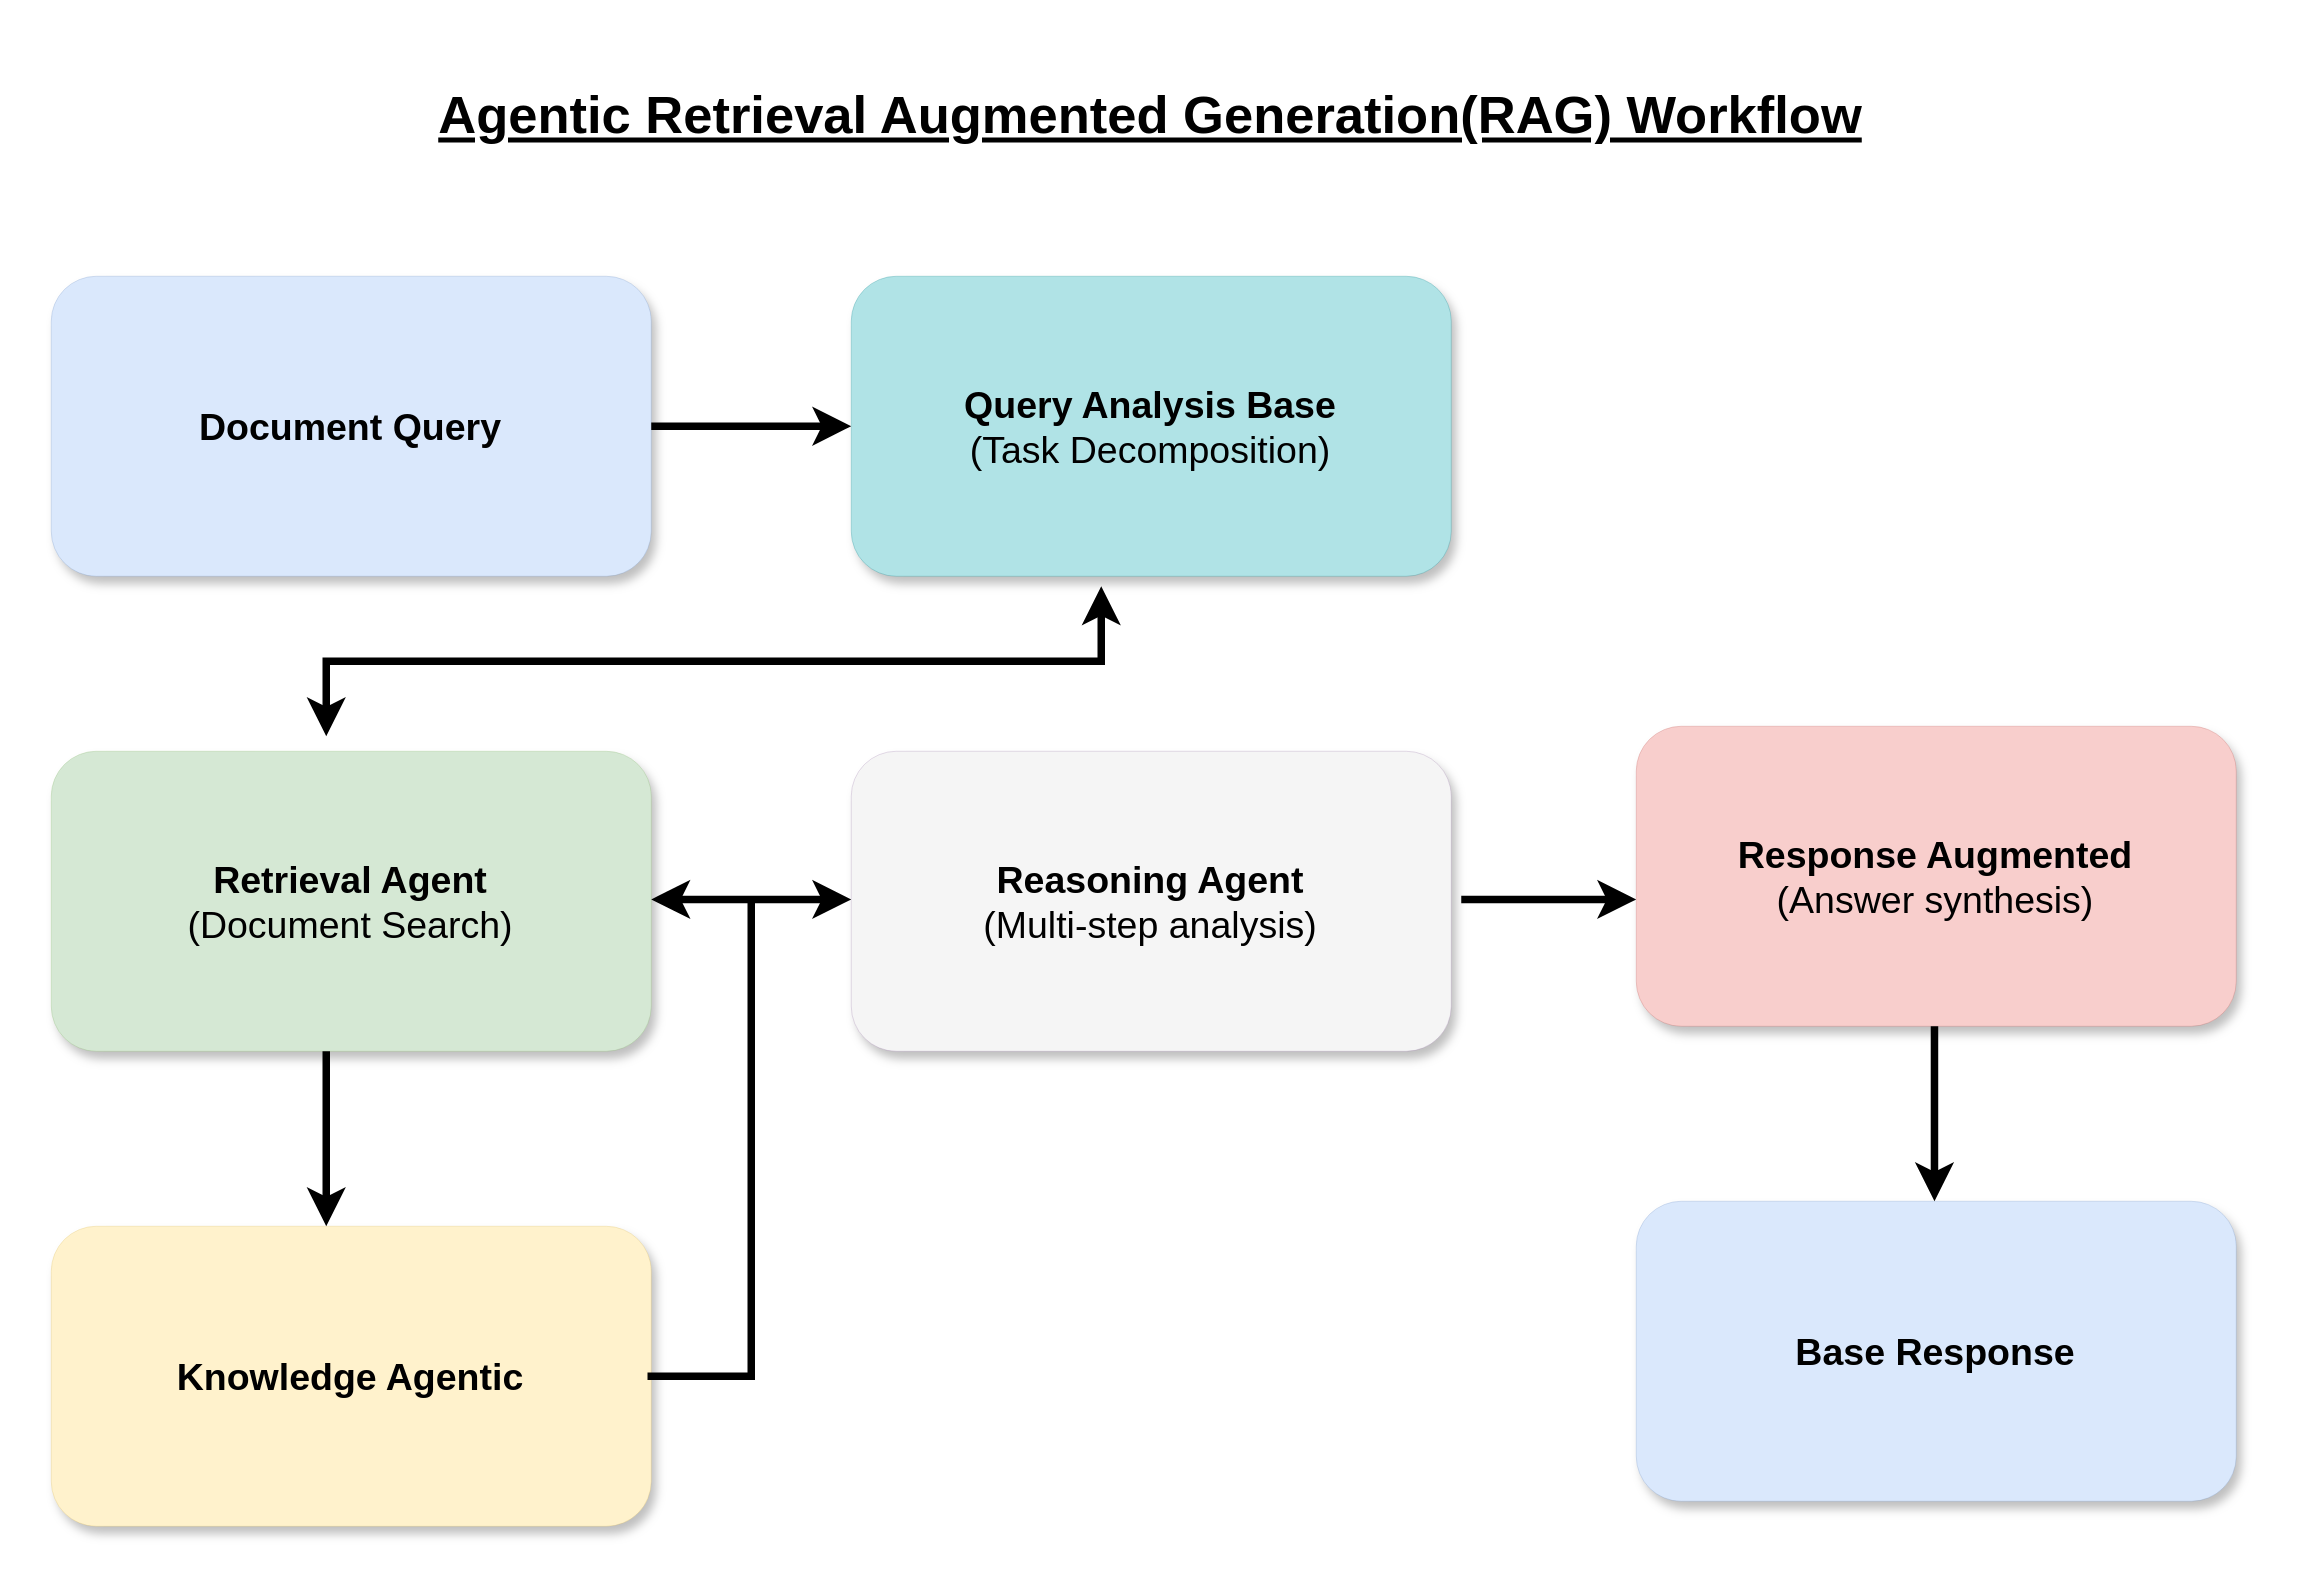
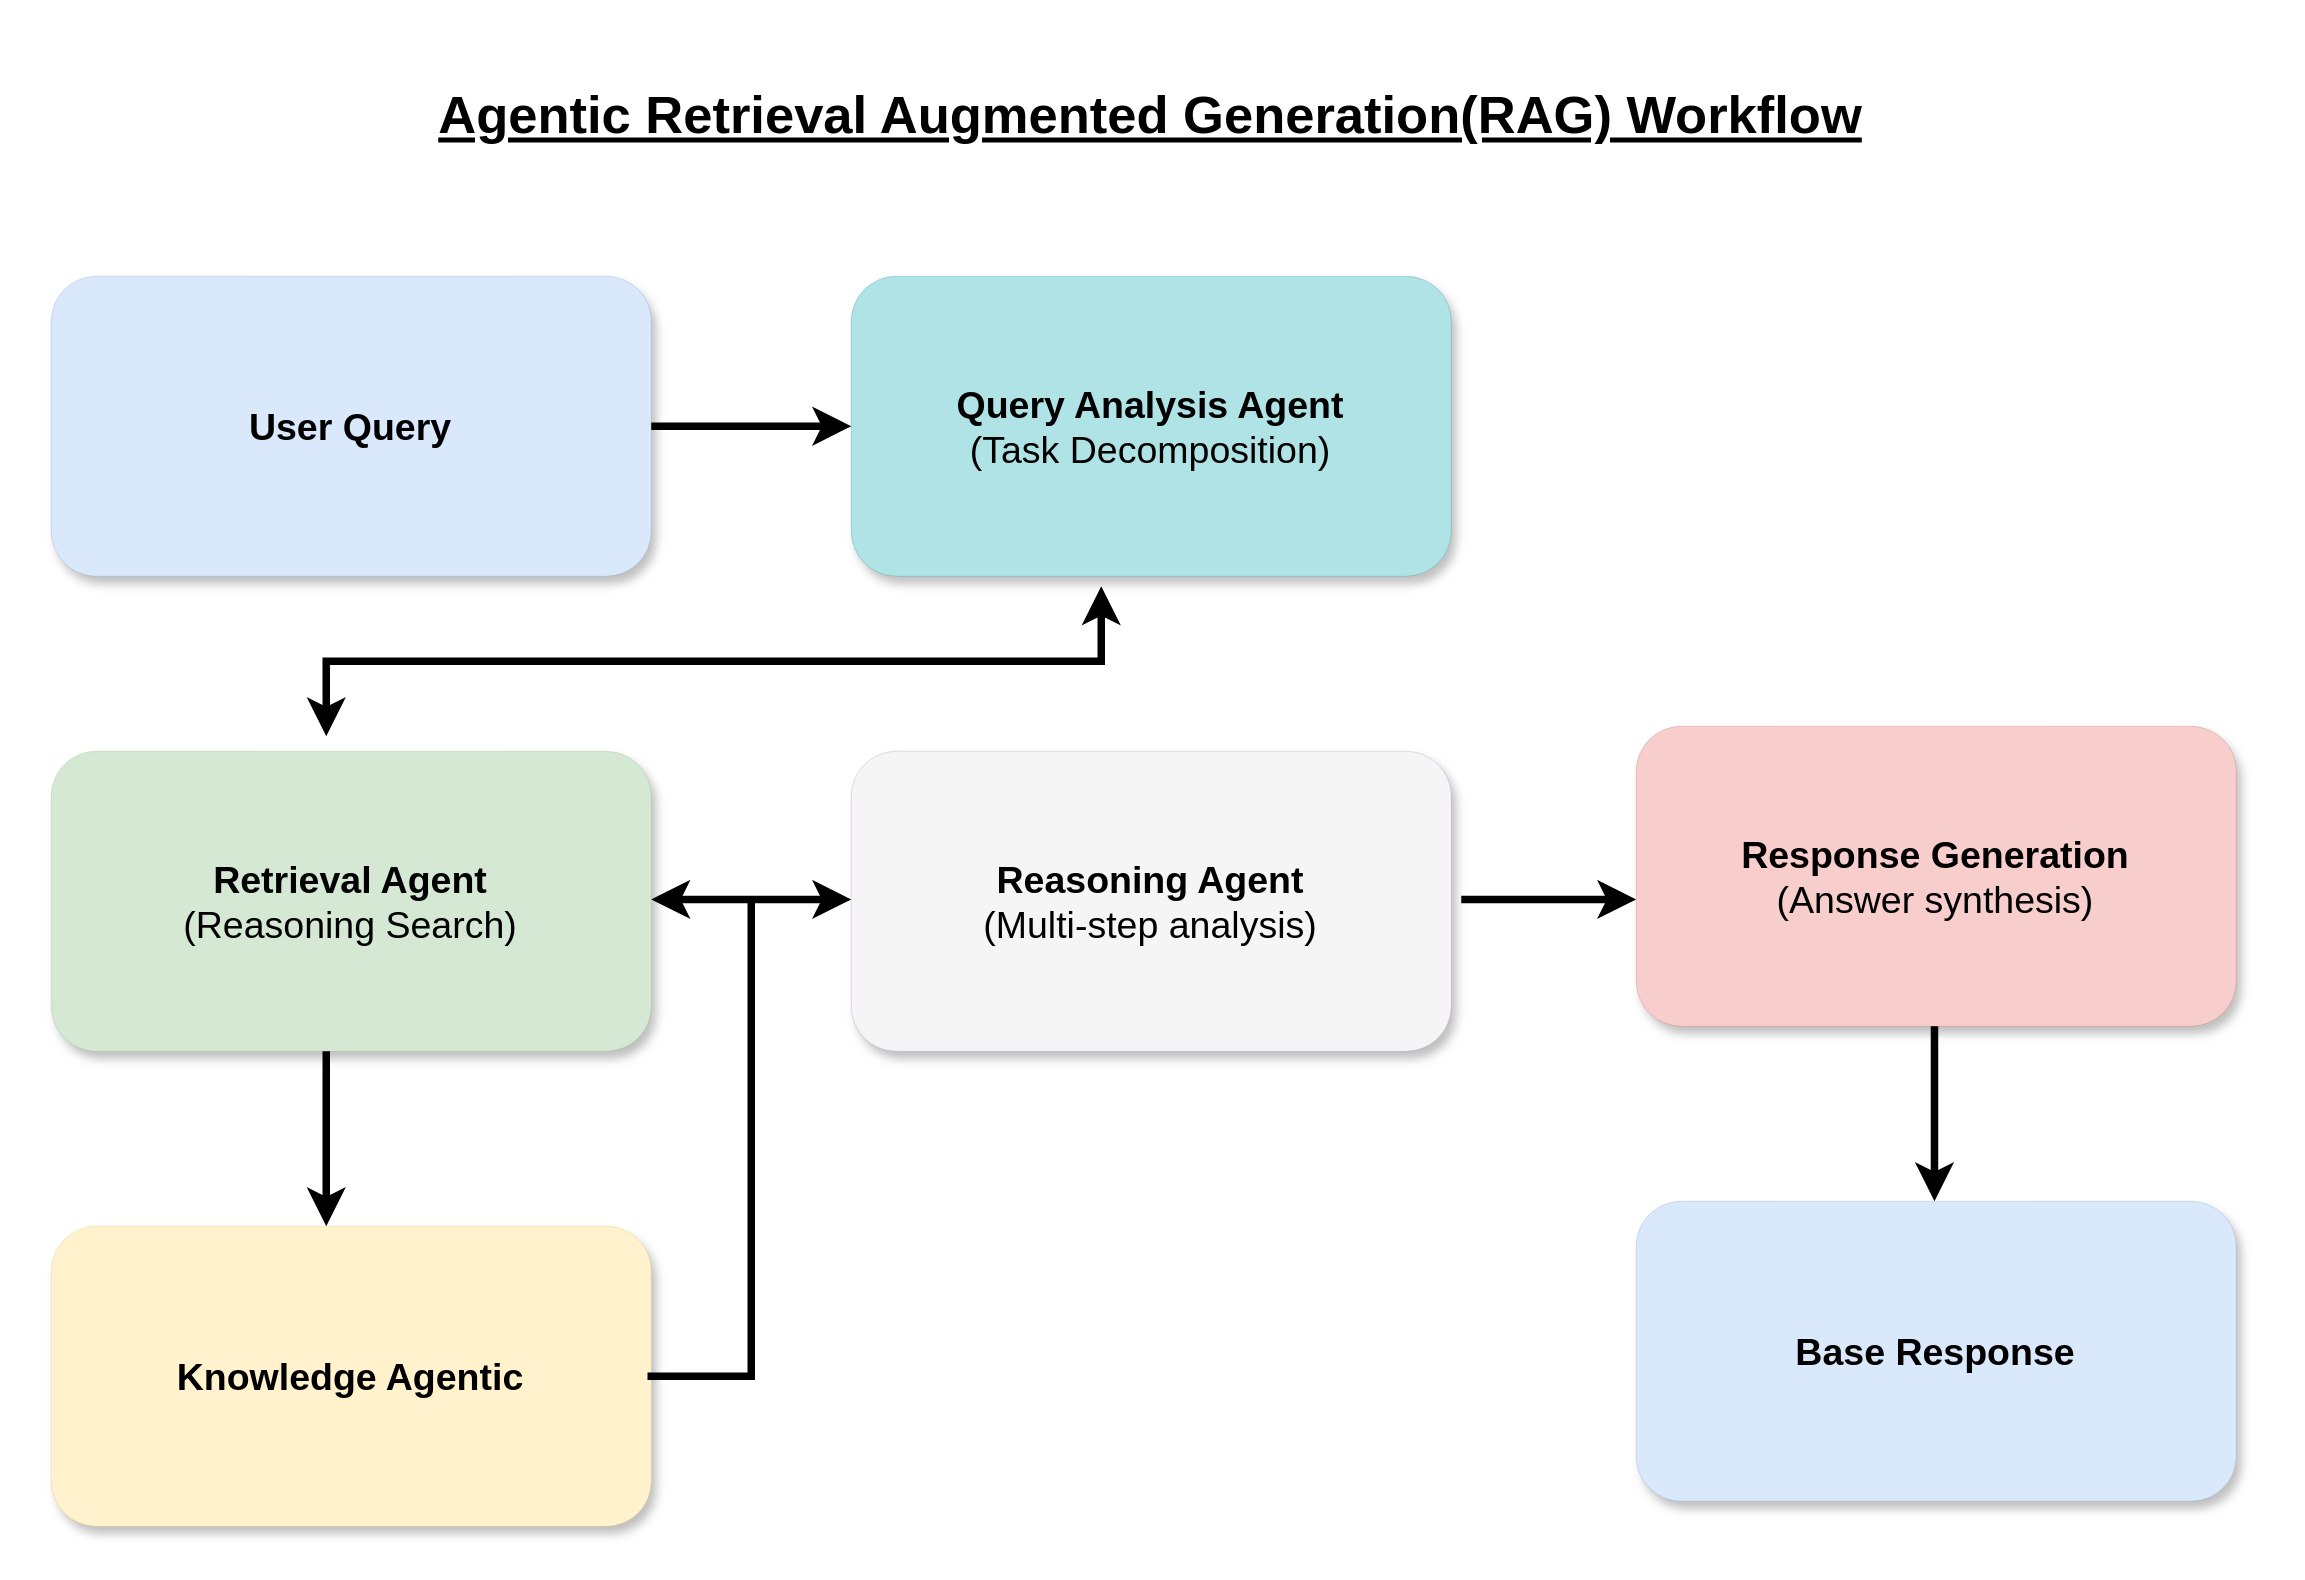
node "Document Query": label "Document Query" -> "User Query"
node "Query Analysis Base (Task Decomposition)": label "Query Analysis Base (Task Decomposition)" -> "Query Analysis Agent (Task Decomposition)"
node "Response Augmented (Answer synthesis)": label "Response Augmented (Answer synthesis)" -> "Response Generation (Answer synthesis)"
node "Retrieval Agent (Document Search)": label "Retrieval Agent (Document Search)" -> "Retrieval Agent (Reasoning Search)"
